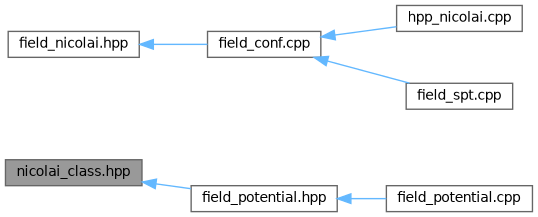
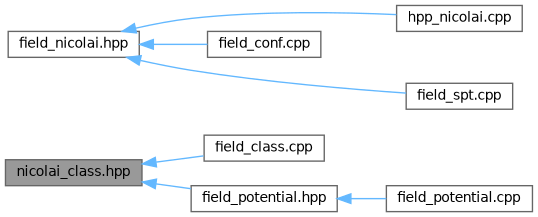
edge "hpp_nicolai.cpp" -> "field_conf.cpp": now "hpp_nicolai.cpp" -> "field_nicolai.hpp"
edge "field_spt.cpp" -> "field_conf.cpp": now "field_spt.cpp" -> "field_nicolai.hpp"
node "field_class.cpp": added
